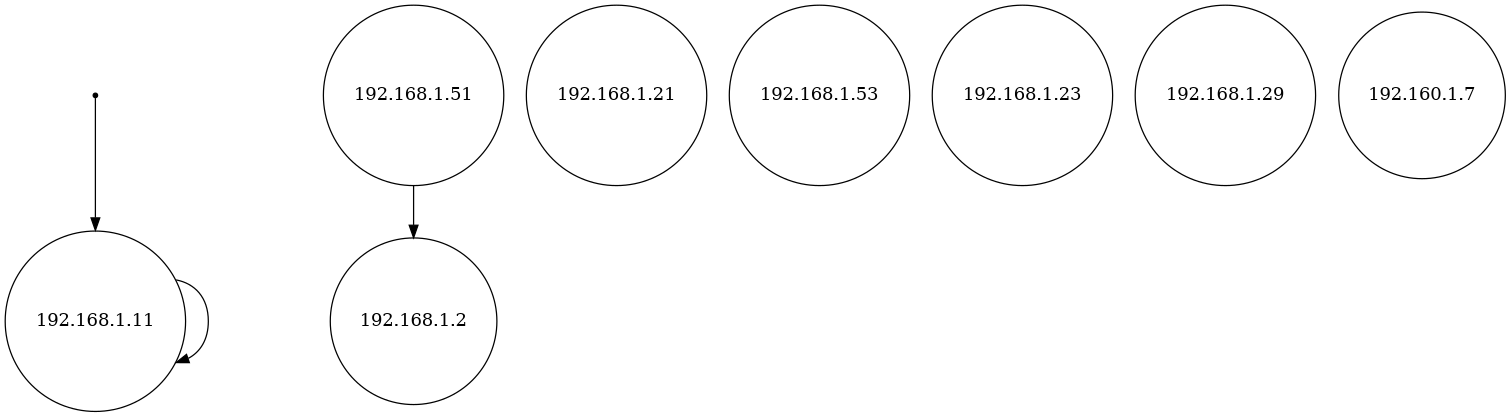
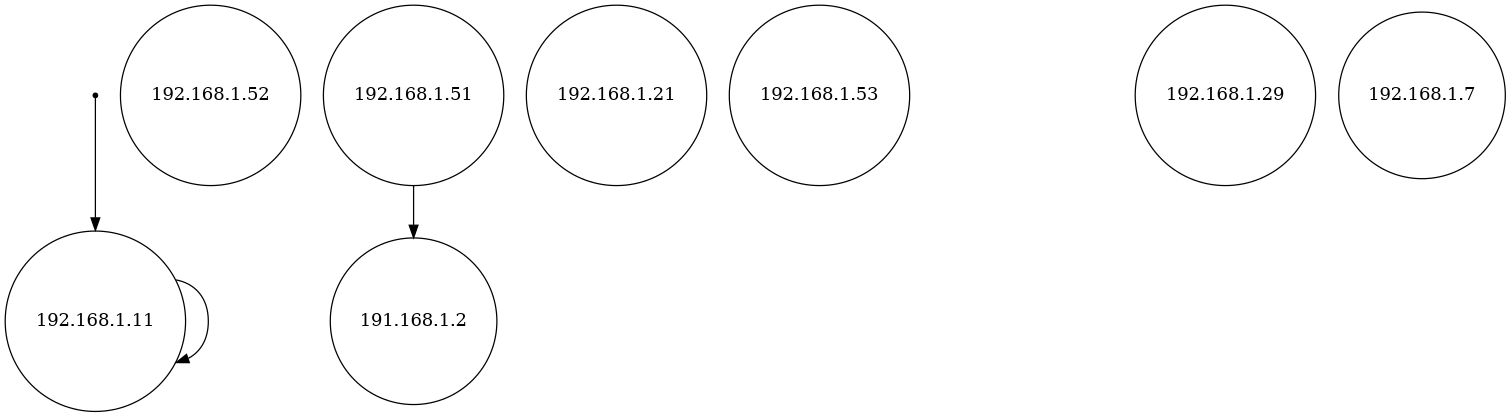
node "192.168.1.52": added
node "192.168.1.23": removed
node "192.160.1.7": label "192.160.1.7" -> "192.168.1.7"
node "192.168.1.2": label "192.168.1.2" -> "191.168.1.2"
